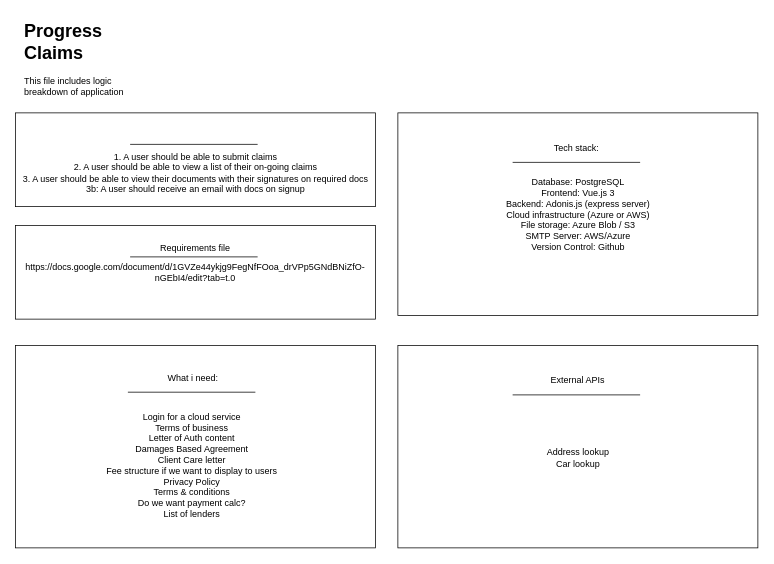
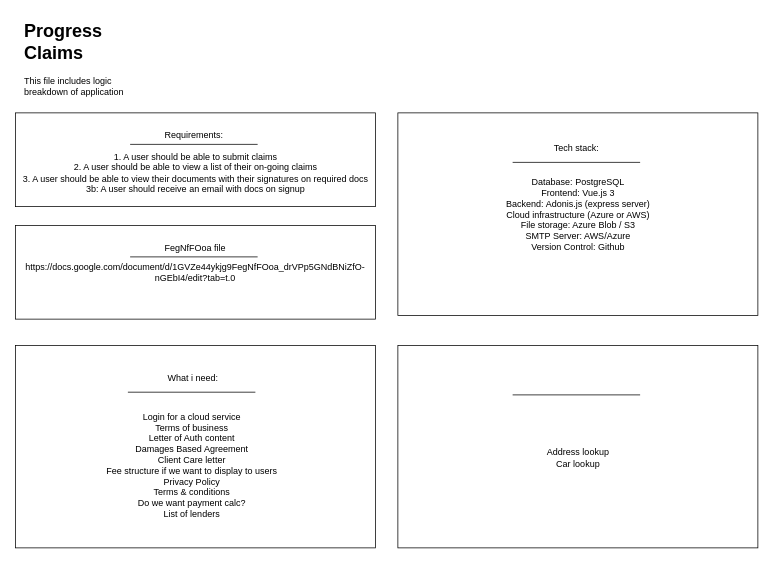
node "Requirements:": added
node "Requirements file": label "Requirements file" -> "FegNfFOoa file"
node "External APIs": removed
